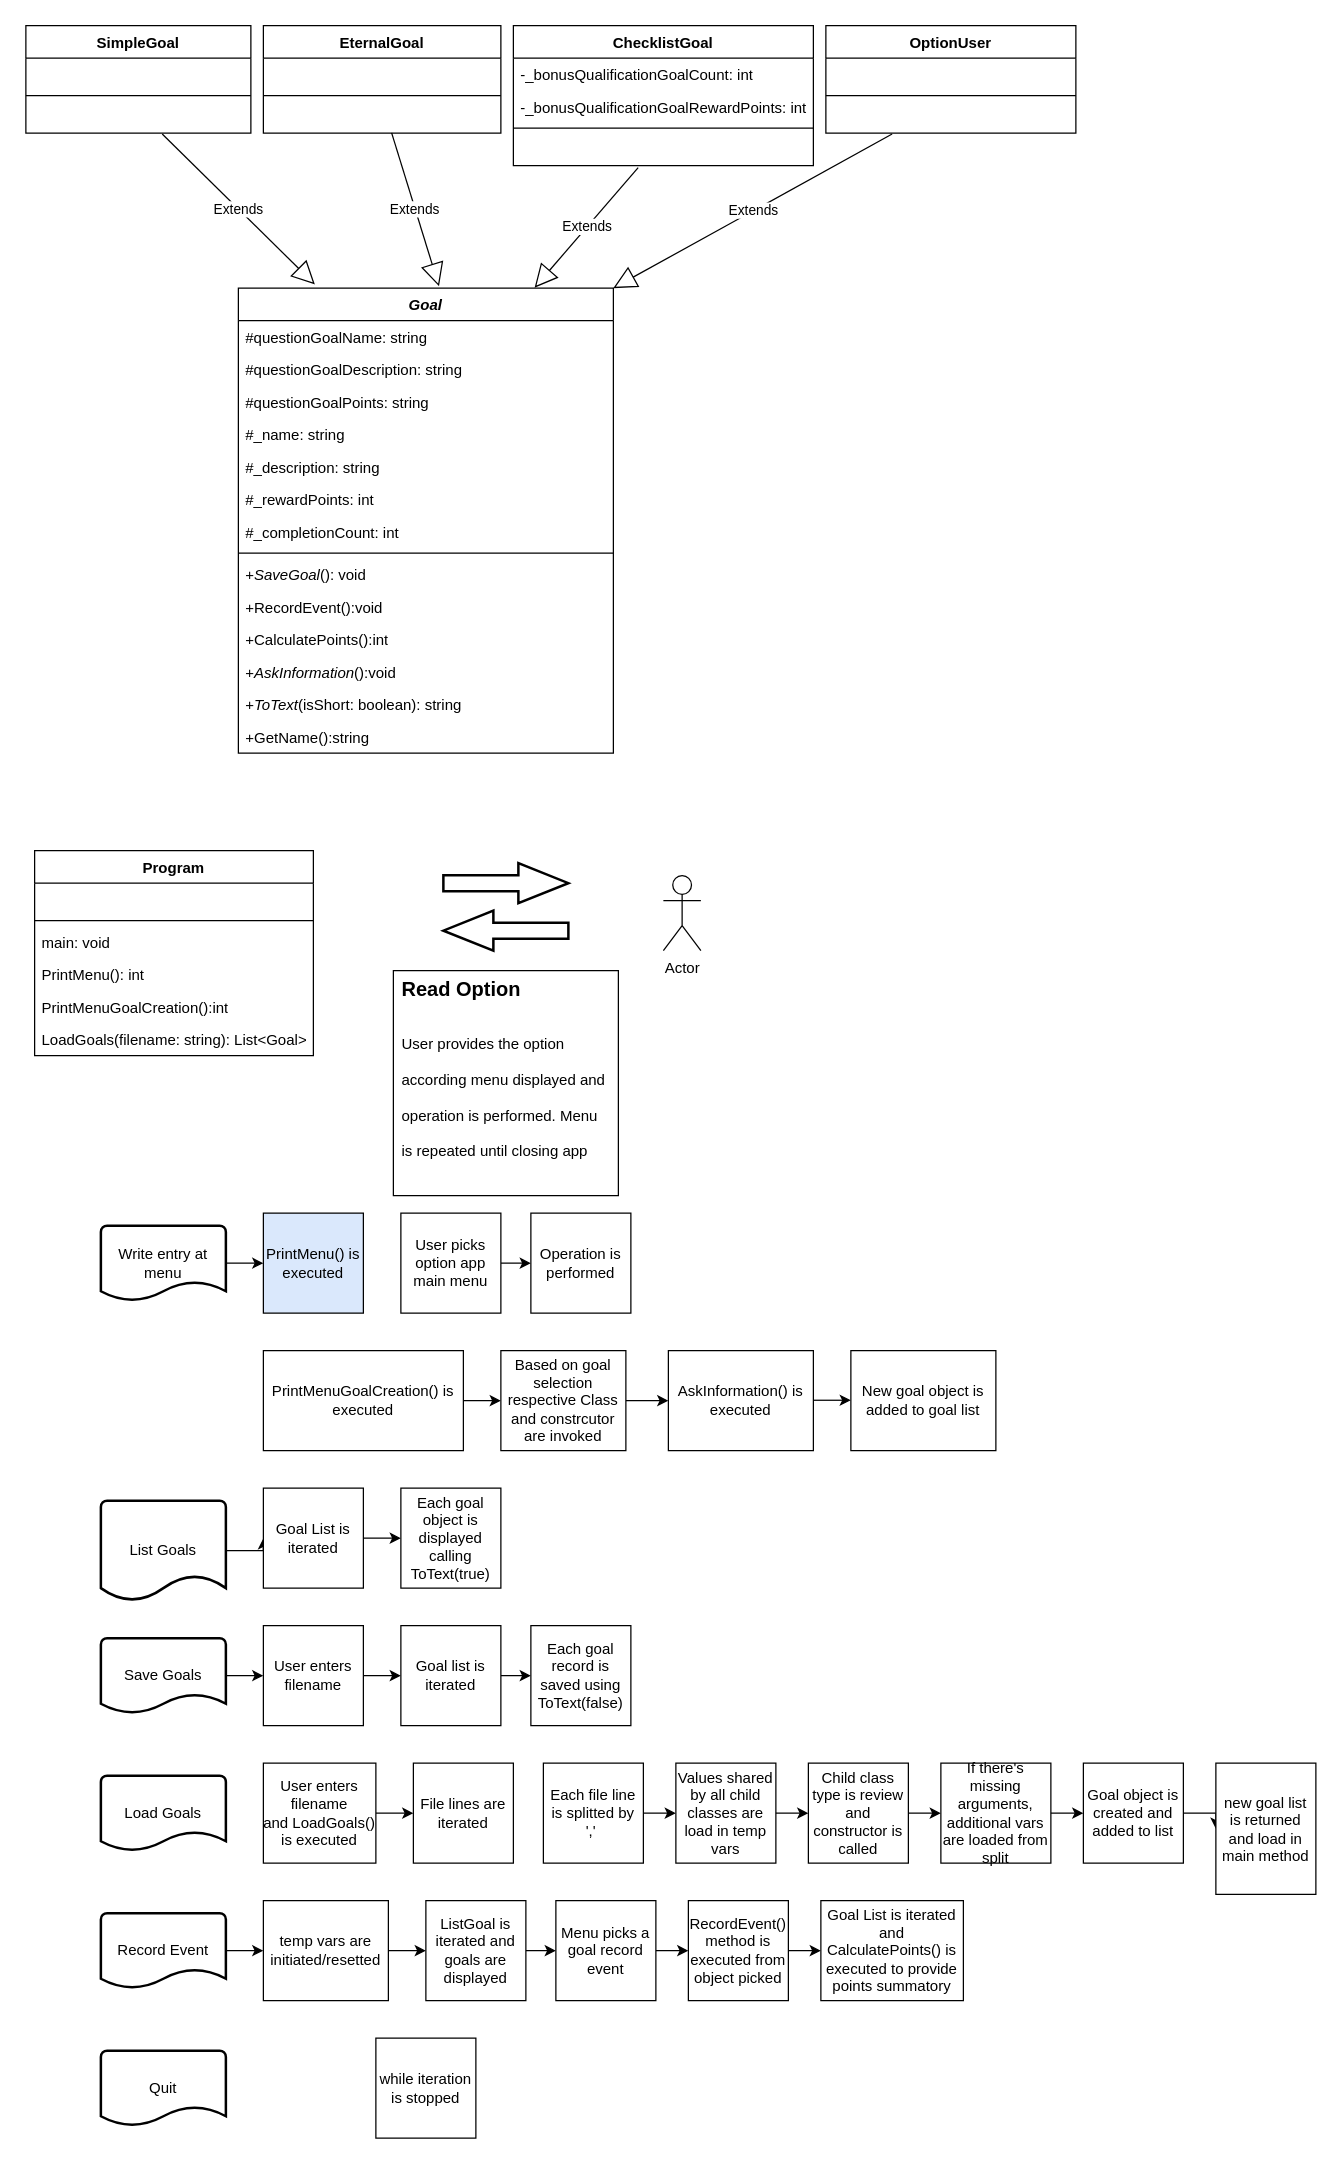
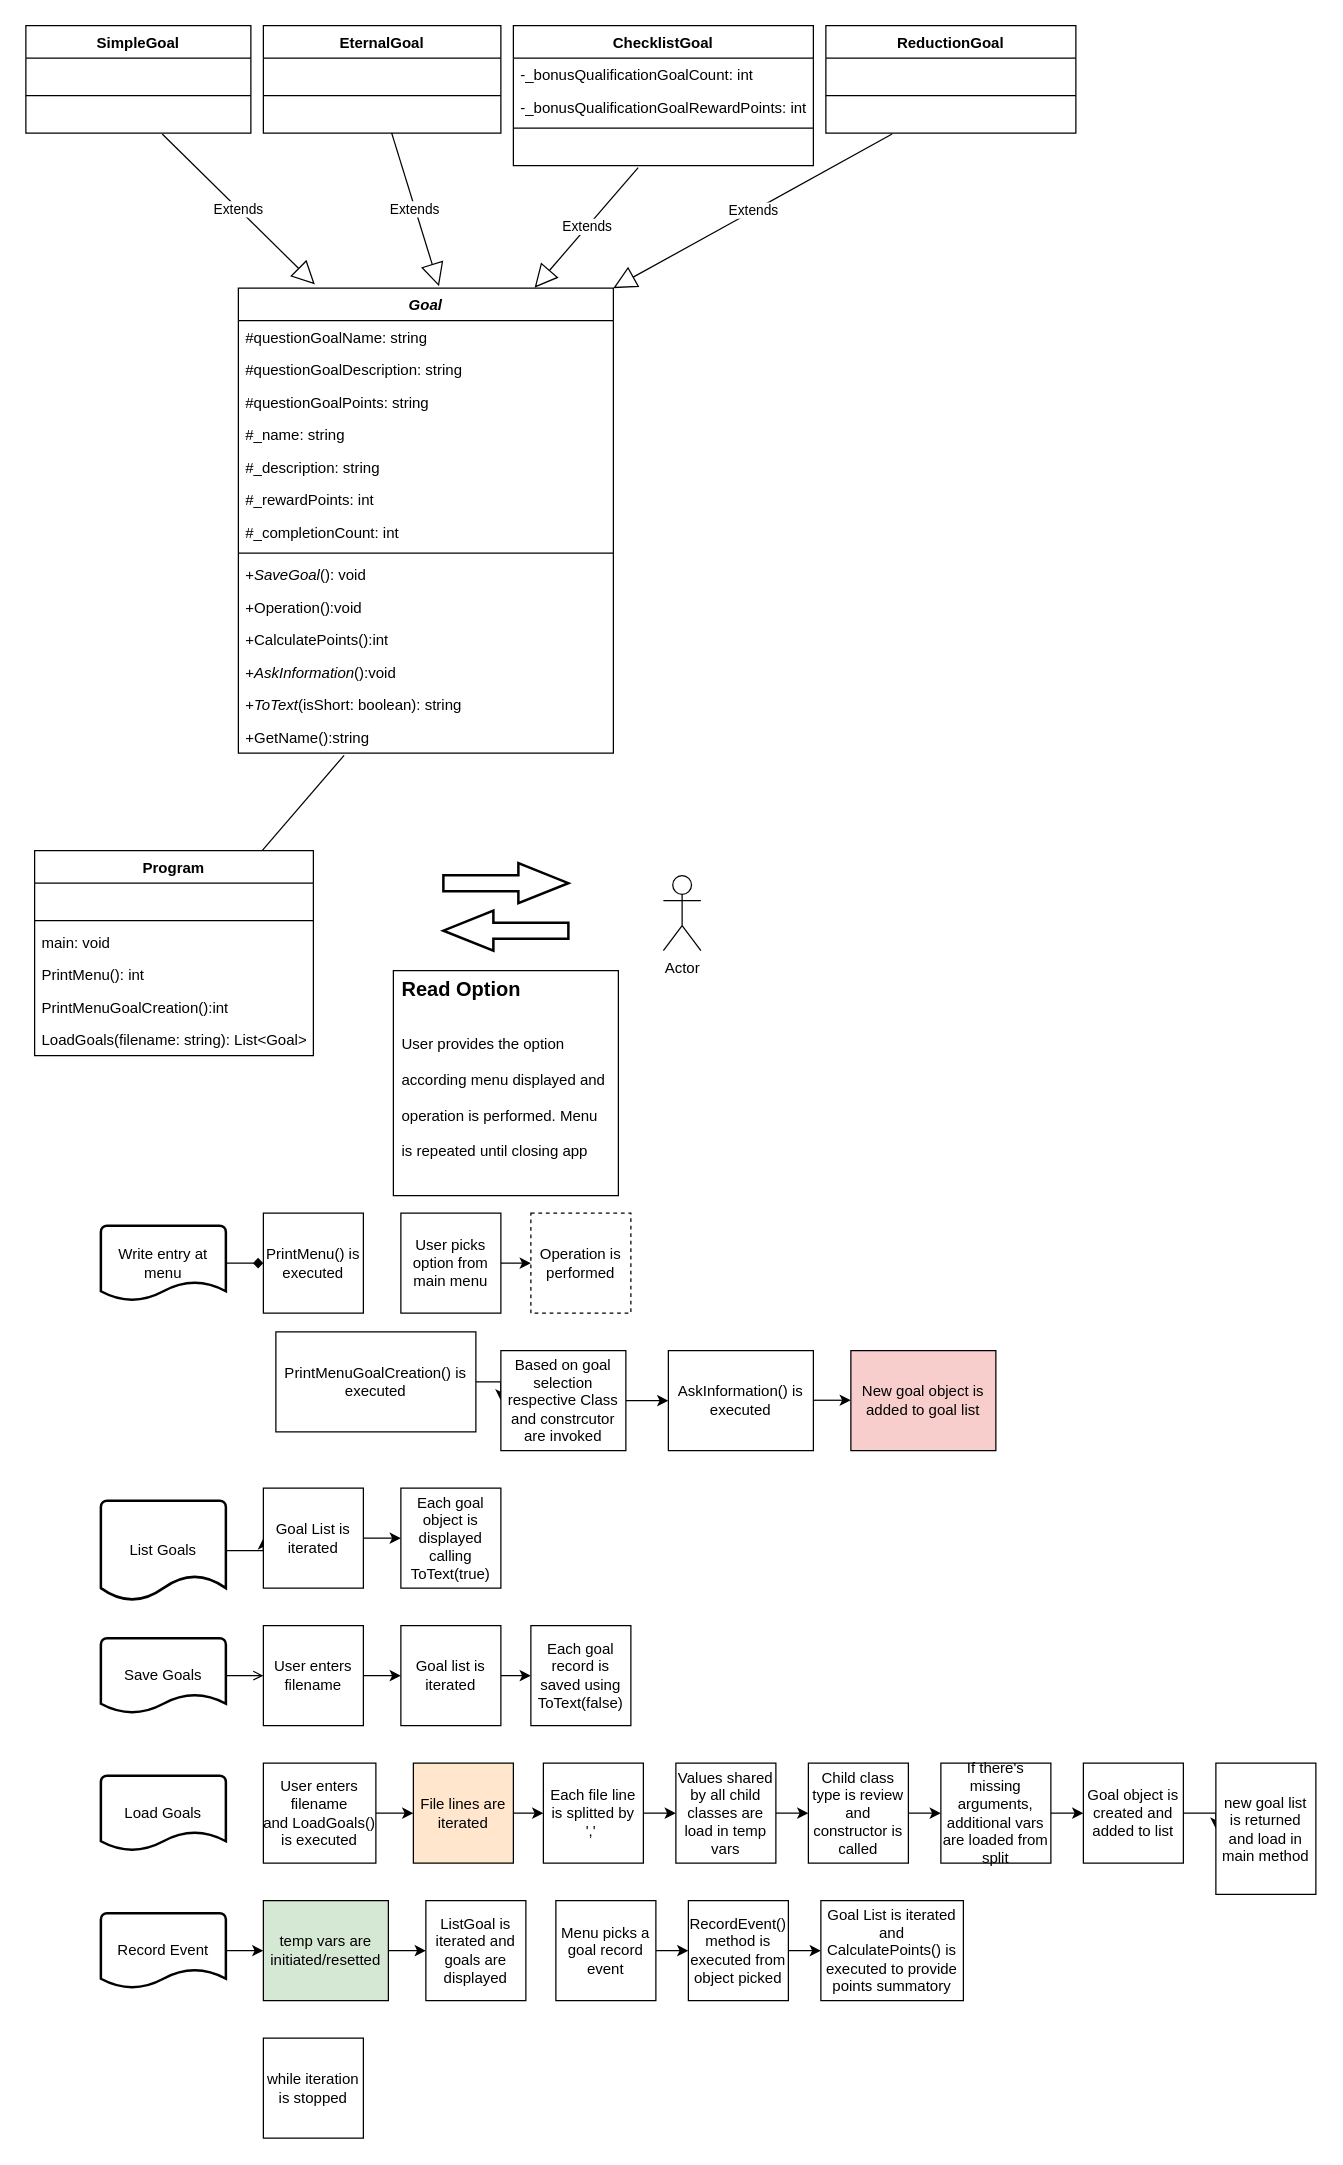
node "OptionUser": label "OptionUser" -> "ReductionGoal"
node "+RecordEvent():void": label "+RecordEvent():void" -> "+Operation():void"
edge "+GetName():string" -- "Program": added
edge "Write entry at menu" -> "PrintMenu() is executed": arrowhead classic -> diamond
node "PrintMenu() is executed": fillcolor #dae8fc -> #ffffff
node "User picks option app main menu": label "User picks option app main menu" -> "User picks option from main menu"
node "Operation is performed": style solid -> dashed
node "PrintMenuGoalCreation() is executed": moved (363, 1401) -> (376, 1382)
node "New goal object is added to goal list": fillcolor #ffffff -> #f8cecc
edge "Save Goals" -> "User enters filename": arrowhead classic -> open
node "File lines are iterated": fillcolor #ffffff -> #ffe6cc
edge "File lines are iterated" -> "Each file line is splitted by ','": added
node "temp vars are initiated/resetted": fillcolor #ffffff -> #d5e8d4
edge "ListGoal is iterated and goals are displayed" -> "Menu picks a goal record event": removed
node "Quit": removed
node "while iteration is stopped": moved (426, 2088) -> (313, 2088)
